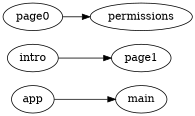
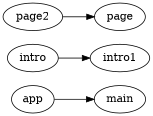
node "page0": label "page0" -> "page2"
node "permissions": label "permissions" -> "page"
node "page1": label "page1" -> "intro1"
